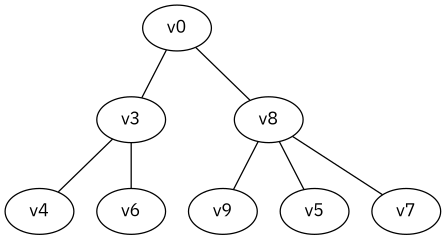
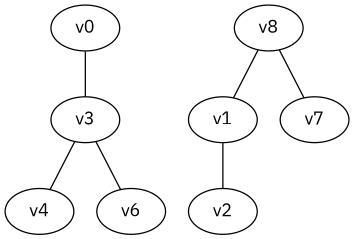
edge "v0" -- "v8": removed
node "v2": added
node "v9": label "v9" -> "v1"
node "v5": removed
